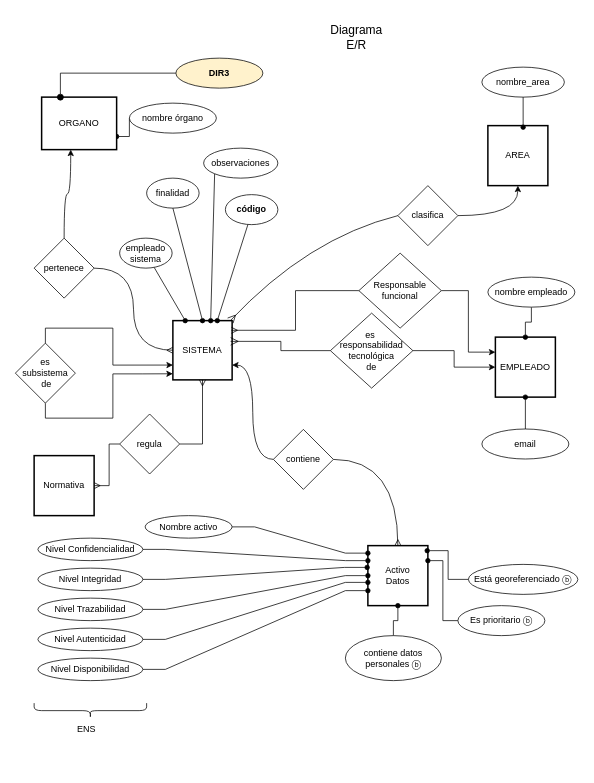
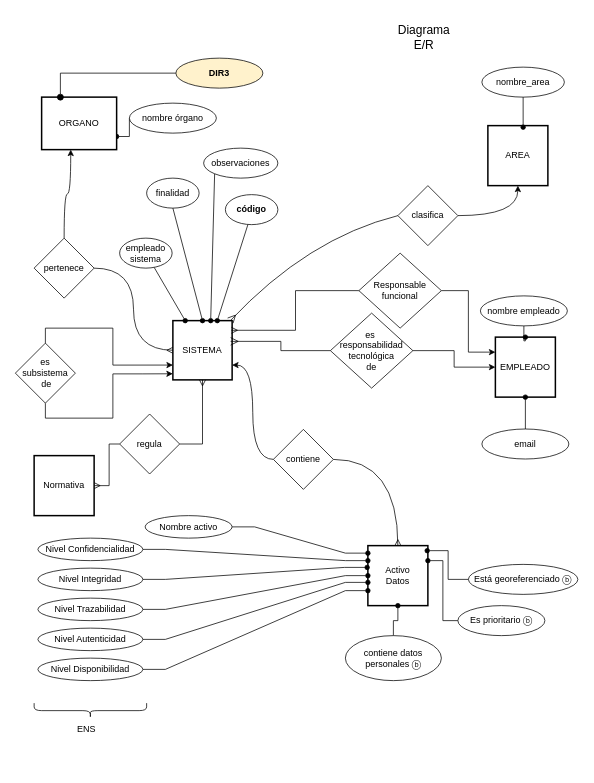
node "Diagrama E/R": moved (357, 37) -> (424, 37)
node "nombre empleado": moved (531, 292) -> (524, 311)
